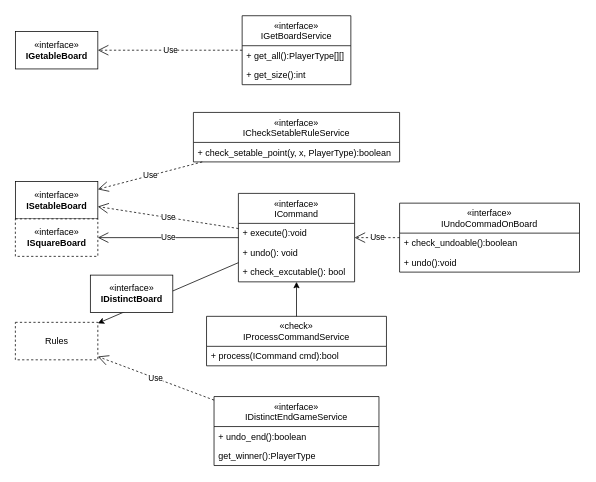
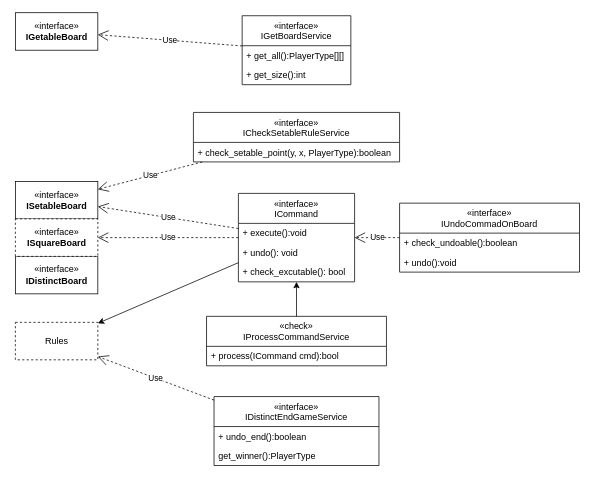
node "«interface» IGetableBoard": moved (57, 50) -> (57, 31)
edge "«interface» ICommand" -> "«interface» ISquareBoard": style solid -> dashed
node "«interface» IDistinctBoard": moved (132, 294) -> (57, 275)
